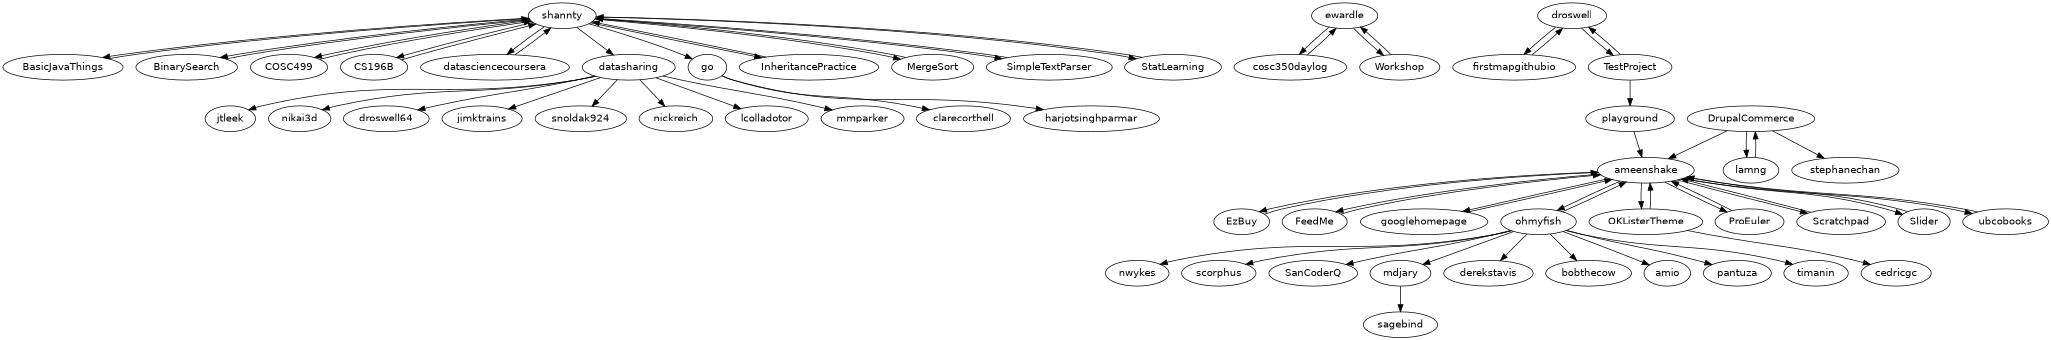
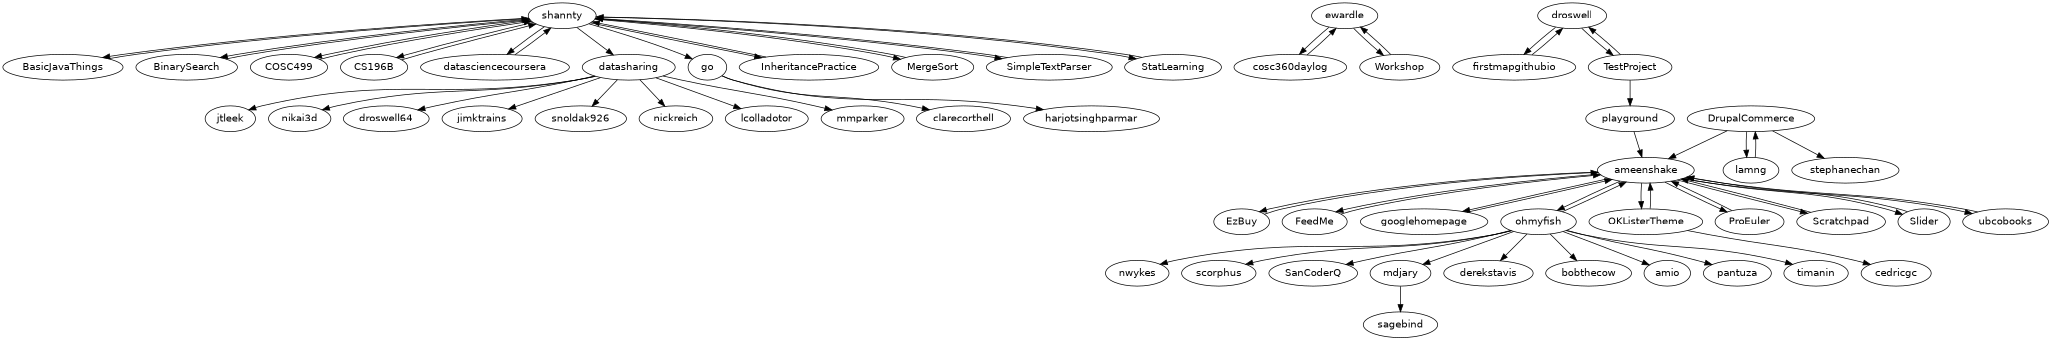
node "cosc350daylog": label "cosc350daylog" -> "cosc360daylog"
node "snoldak924": label "snoldak924" -> "snoldak926"
